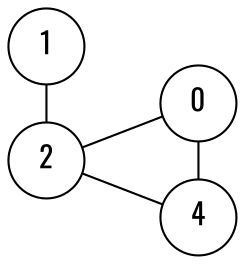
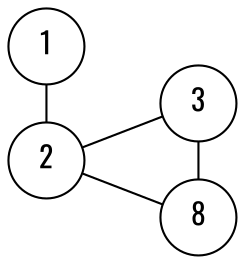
node "0": label "0" -> "3"
node "4": label "4" -> "8"
